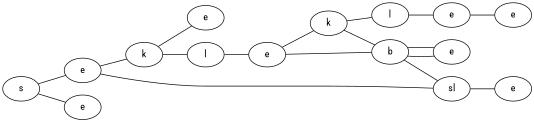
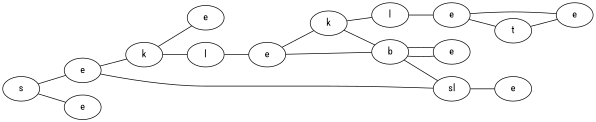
node "t": added
